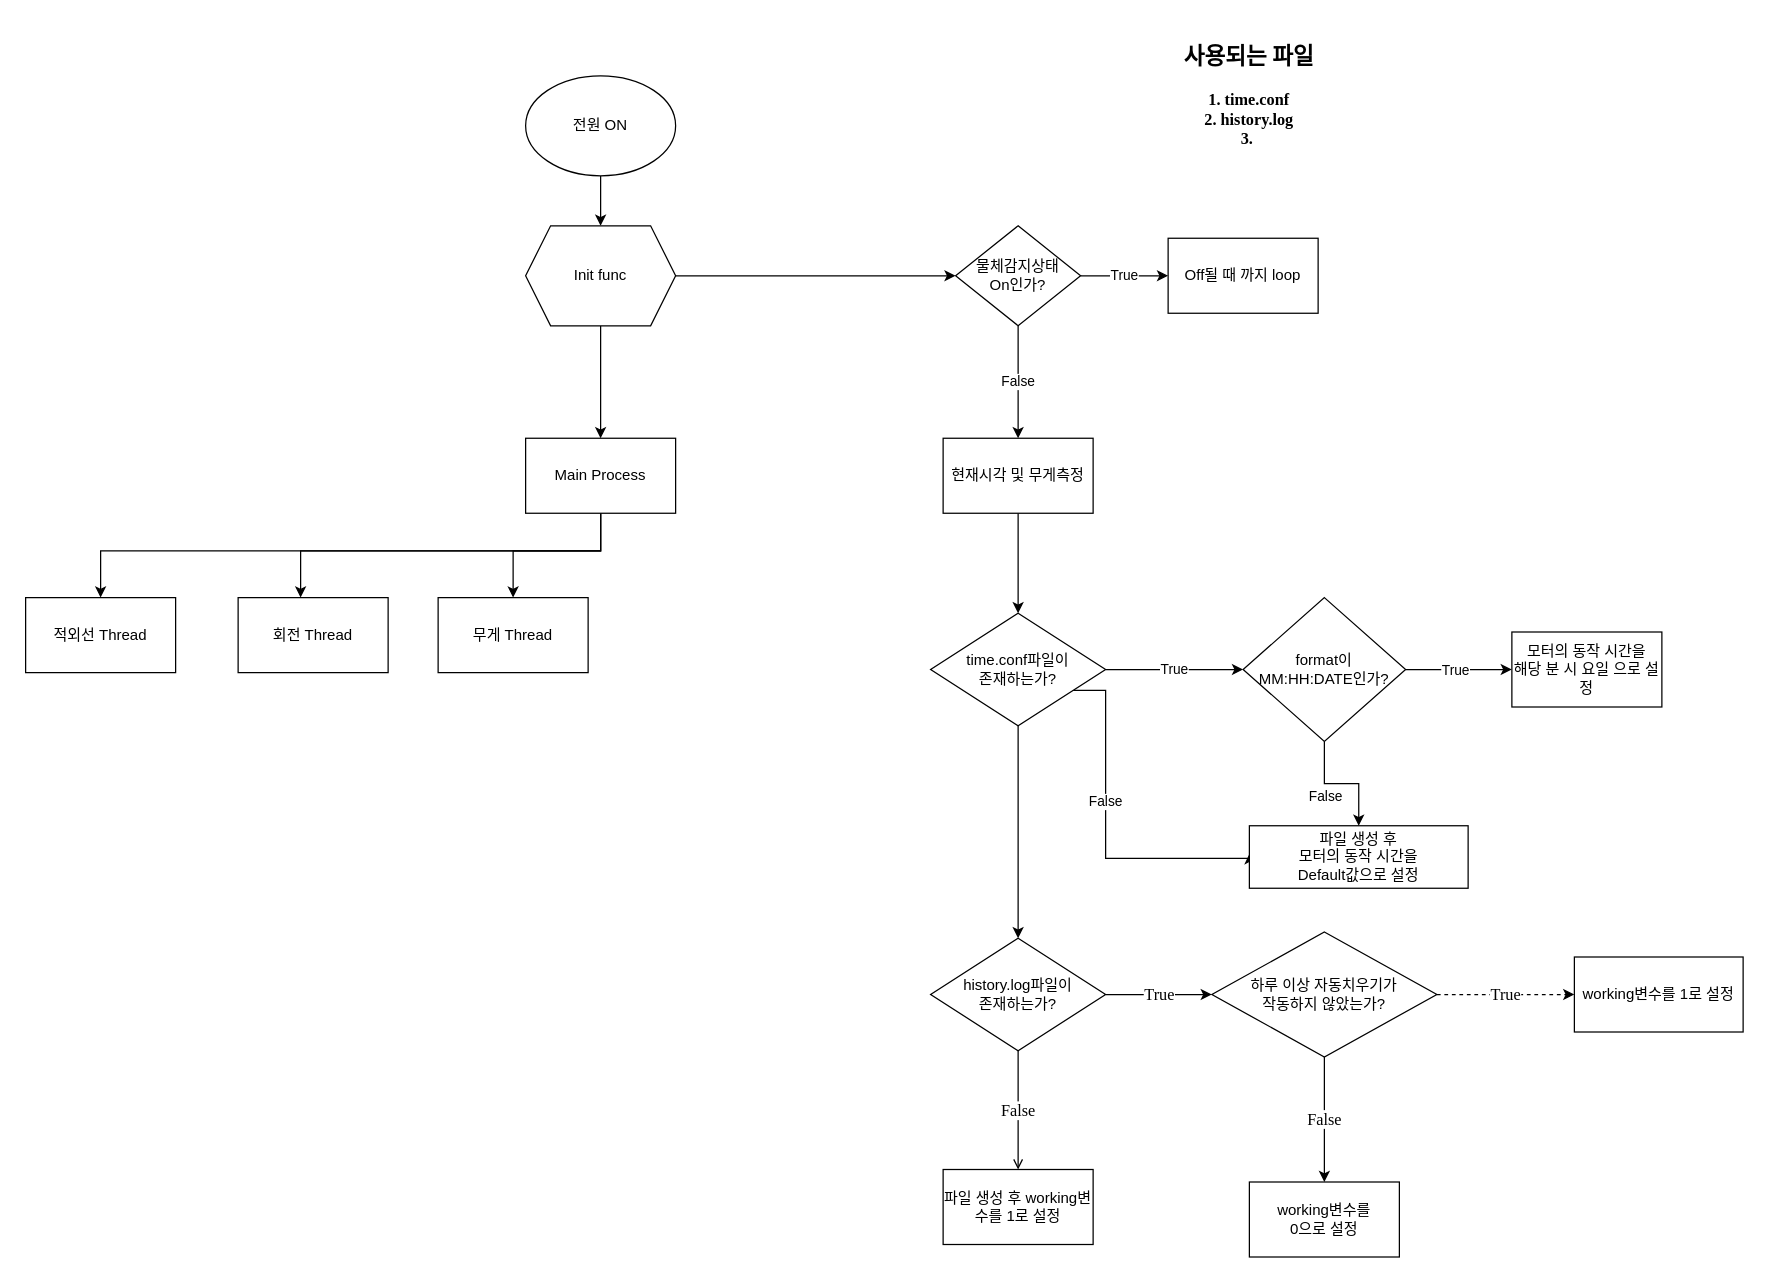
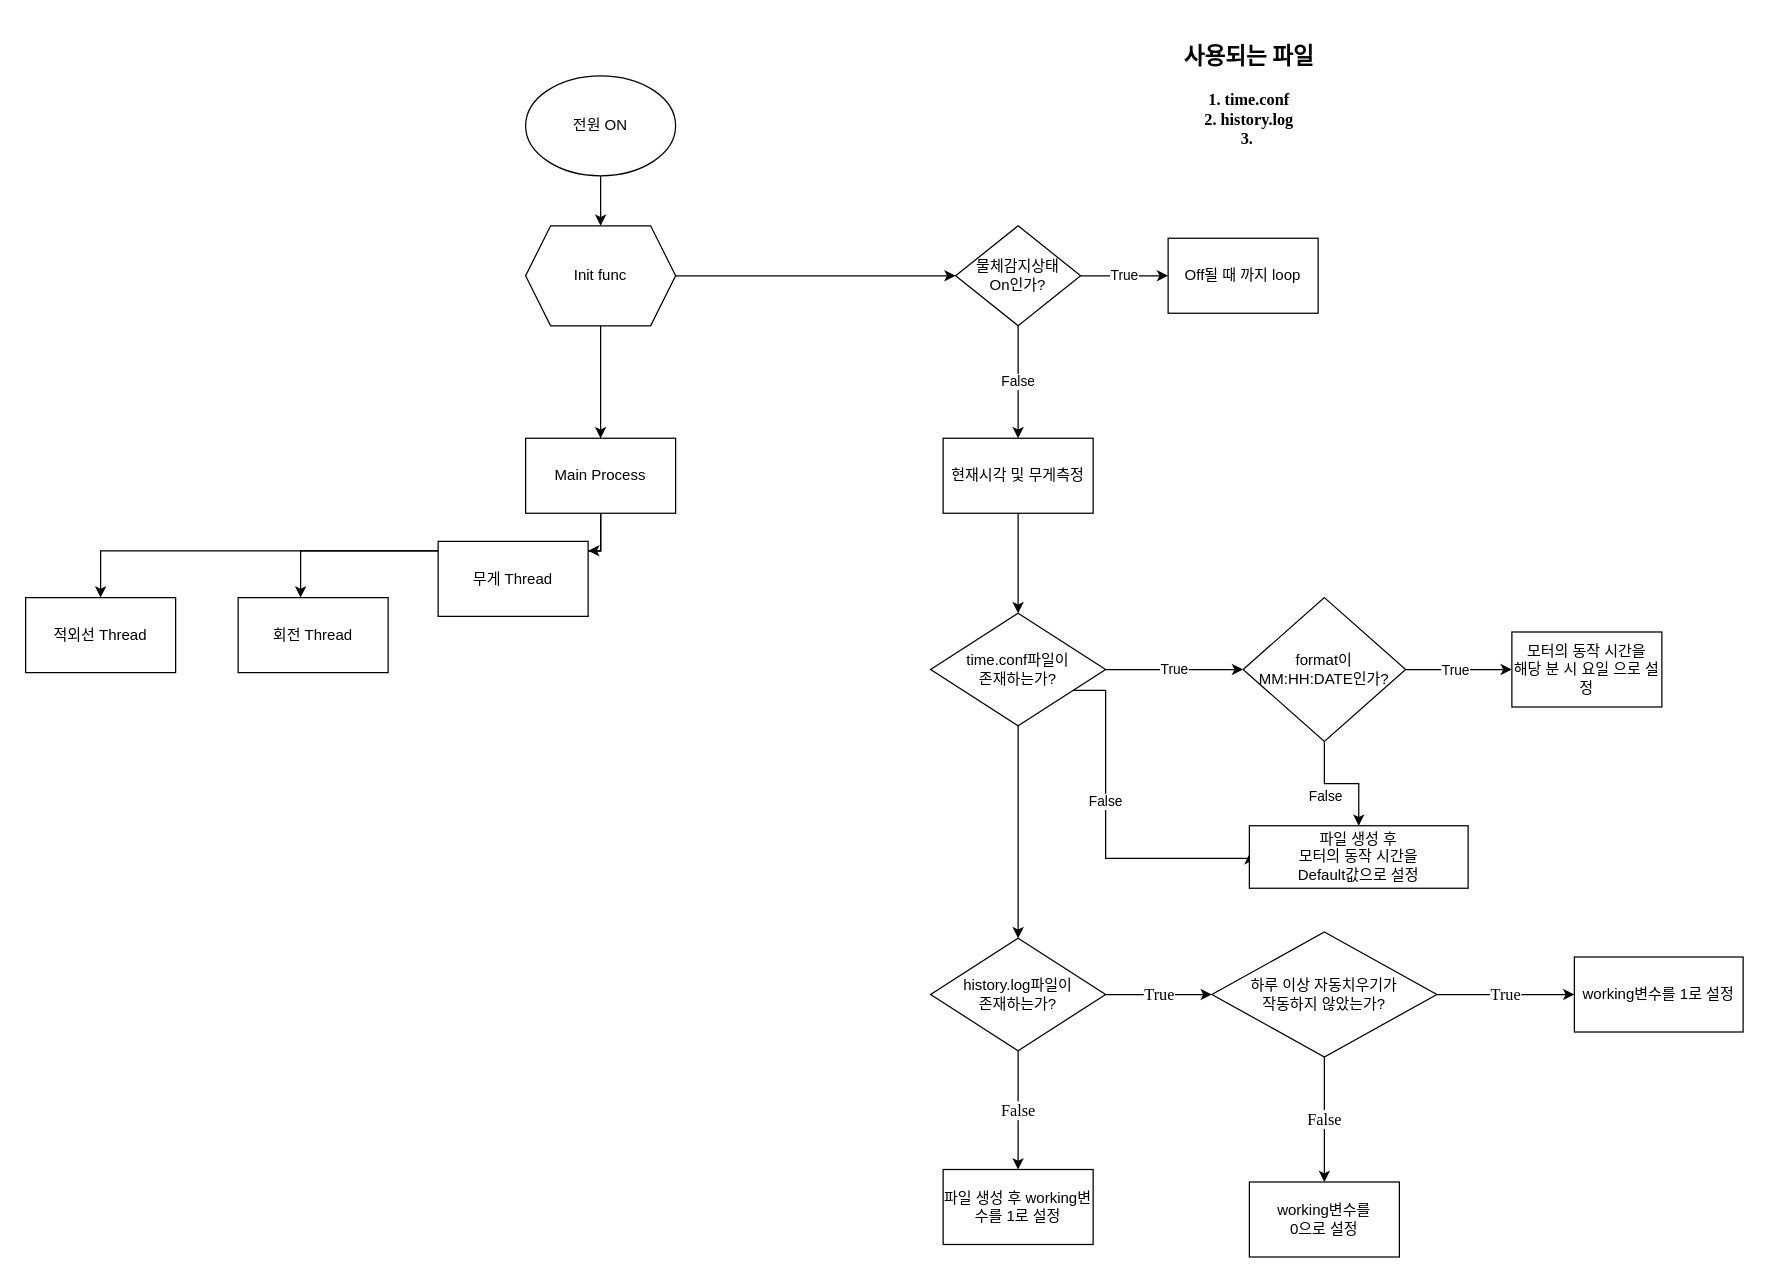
node "무게 Thread": moved (513, 635) -> (513, 579)
edge "하루 이상 자동치우기가 작동하지 않았는가?" -> "working변수를 1로 설정": style dashed -> solid
edge "history.log파일이 존재하는가?" -> "파일 생성 후 working변수를 1로 설정": arrowhead open -> classic
